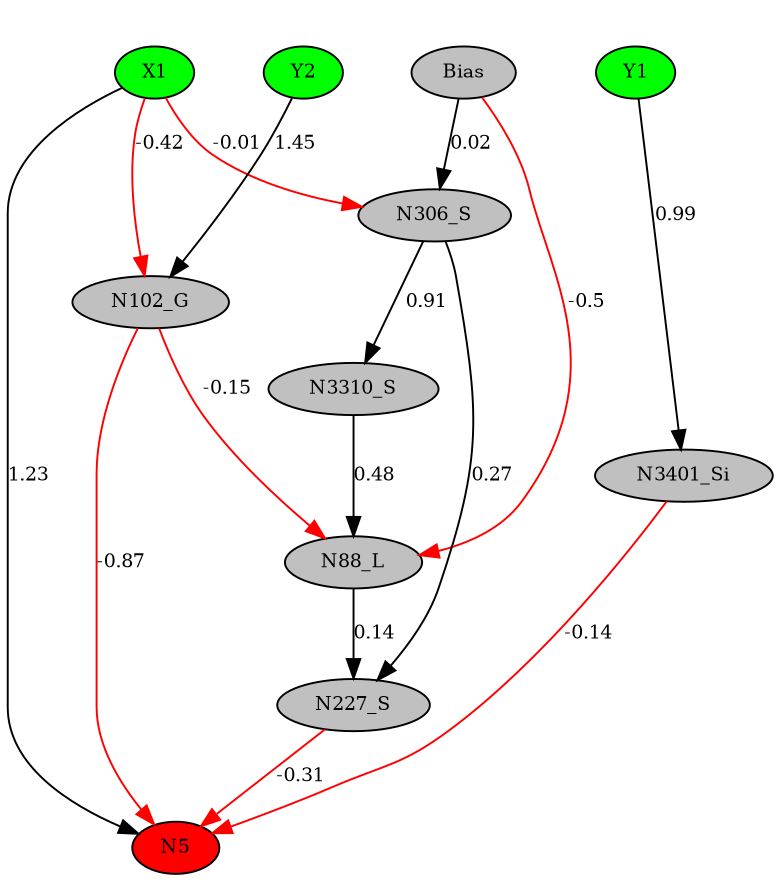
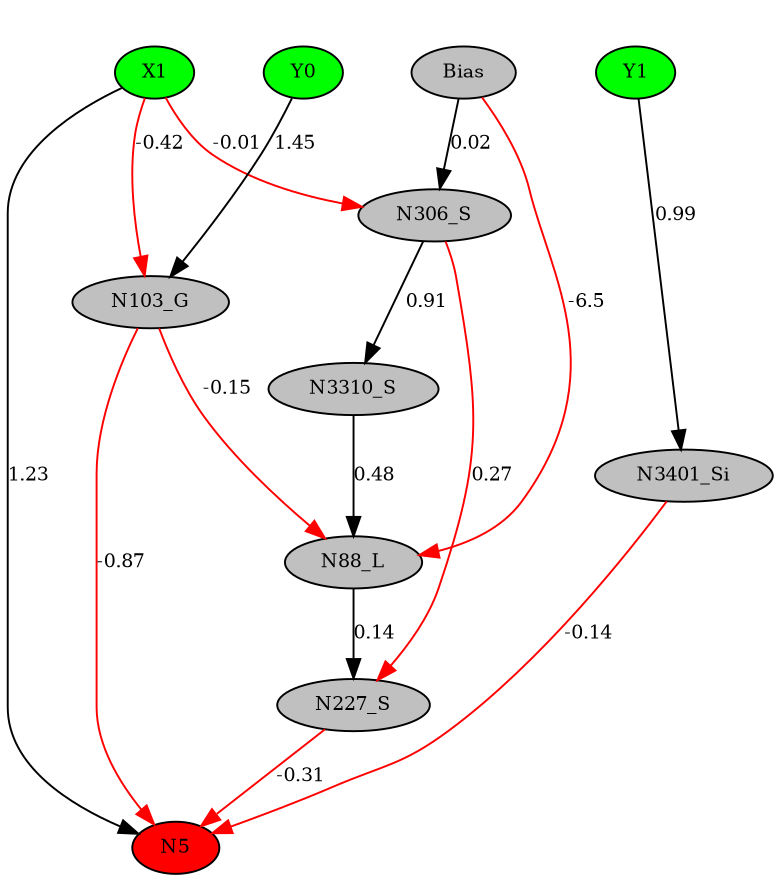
node "Y2": label "Y2" -> "Y0"
node "N102_G": label "N102_G" -> "N103_G"
edge "Bias" -> "N88_L": label "-0.5" -> "-6.5"
edge "N306_S" -> "N227_S": color black -> red
